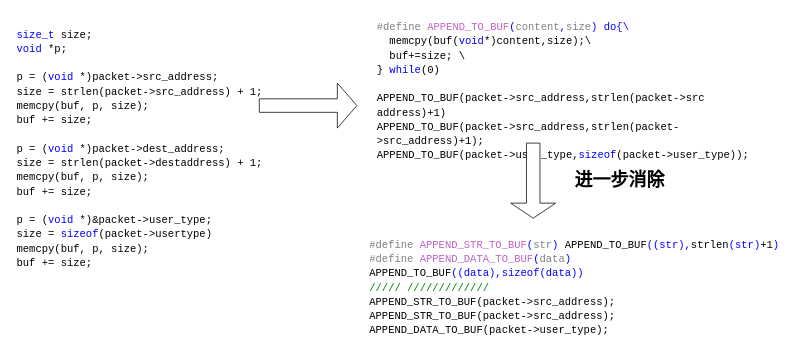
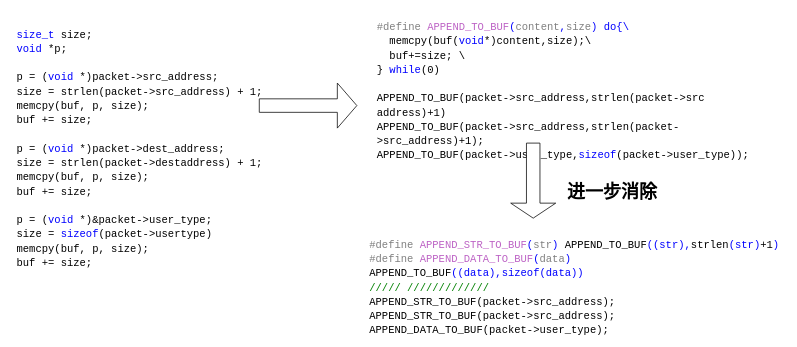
node "进一步消除": moved (619, 180) -> (612, 192)
